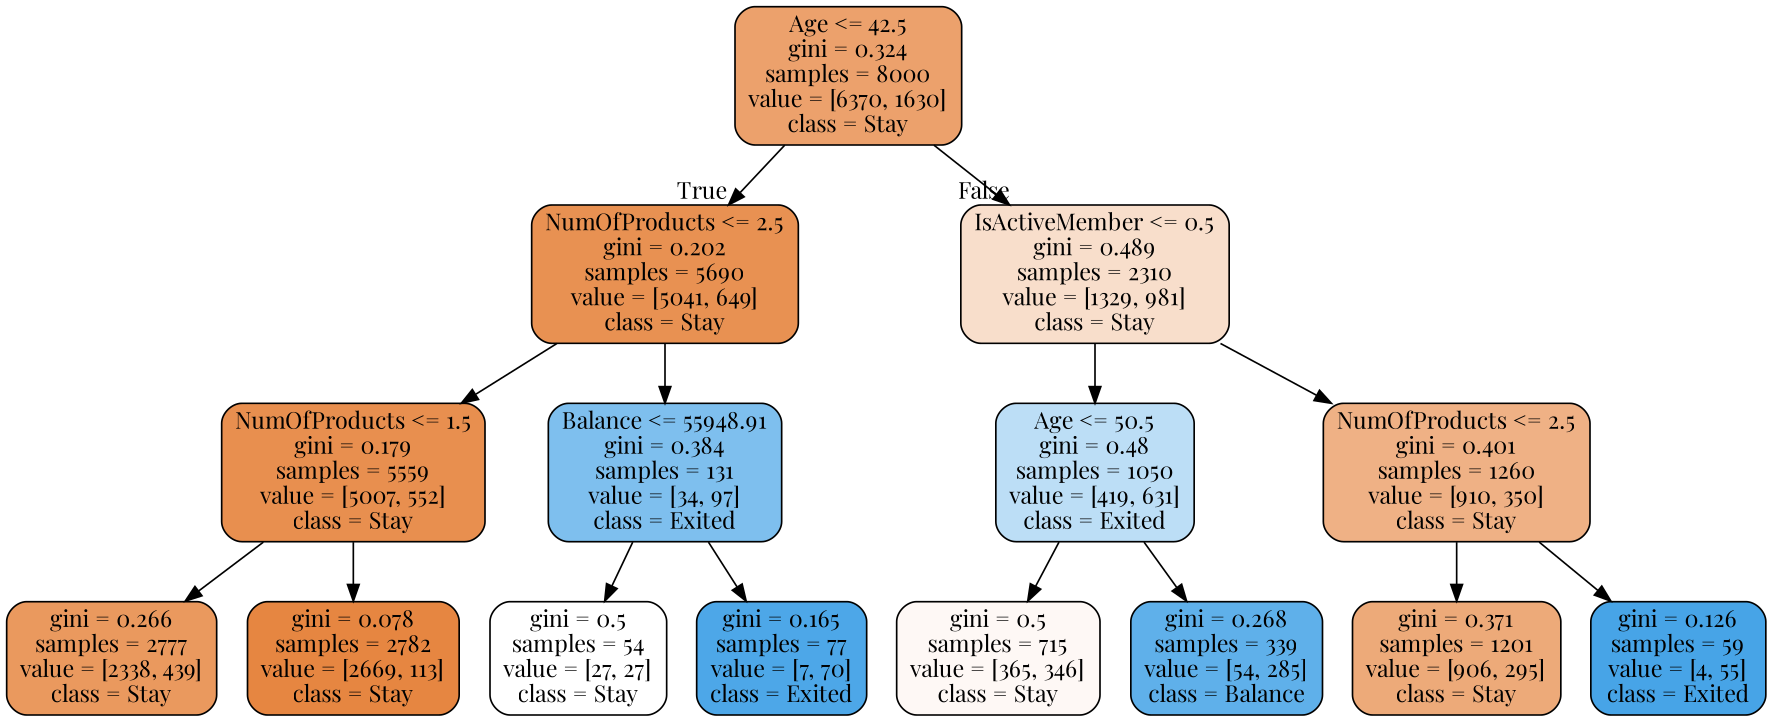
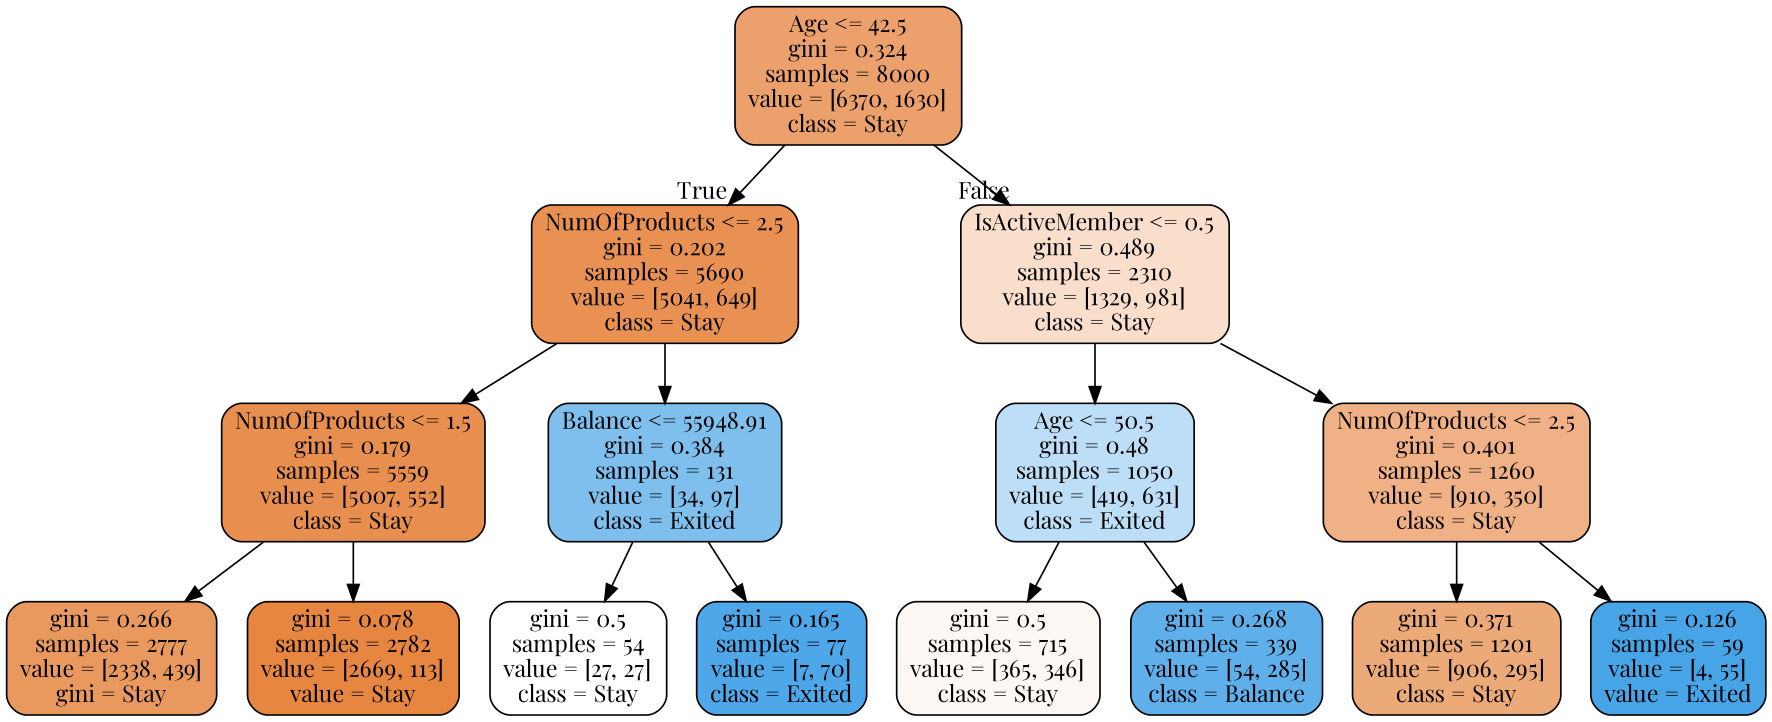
node "gini = 0.266 samples = 2777 value = [2338, 439] class = Stay": label "gini = 0.266 samples = 2777 value = [2338, 439] class = Stay" -> "gini = 0.266 samples = 2777 value = [2338, 439] gini = Stay"
node "gini = 0.078 samples = 2782 value = [2669, 113] class = Stay": label "gini = 0.078 samples = 2782 value = [2669, 113] class = Stay" -> "gini = 0.078 samples = 2782 value = [2669, 113] value = Stay"
node "gini = 0.126 samples = 59 value = [4, 55] class = Exited": label "gini = 0.126 samples = 59 value = [4, 55] class = Exited" -> "gini = 0.126 samples = 59 value = [4, 55] value = Exited"
